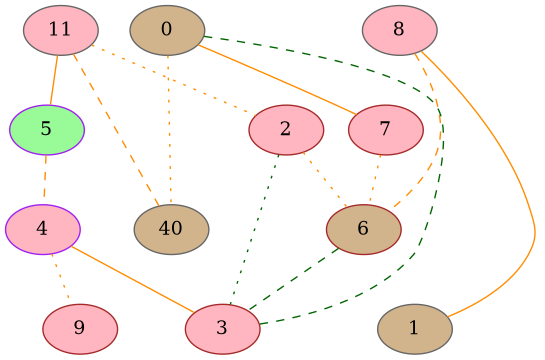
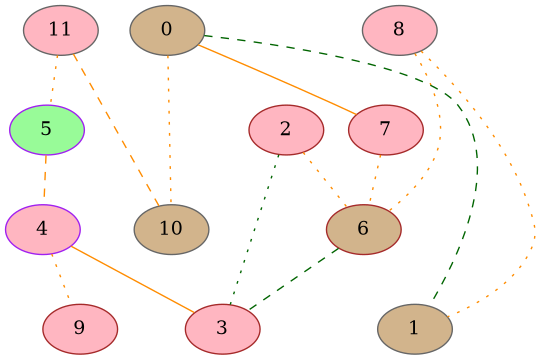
edge "11" -- "5": style solid -> dotted
edge "11" -- "2": removed
edge "8" -- "6": style dashed -> dotted
edge "0" -- "3": now "0" -- "1"
edge "8" -- "1": style solid -> dotted
node "40": label "40" -> "10"
